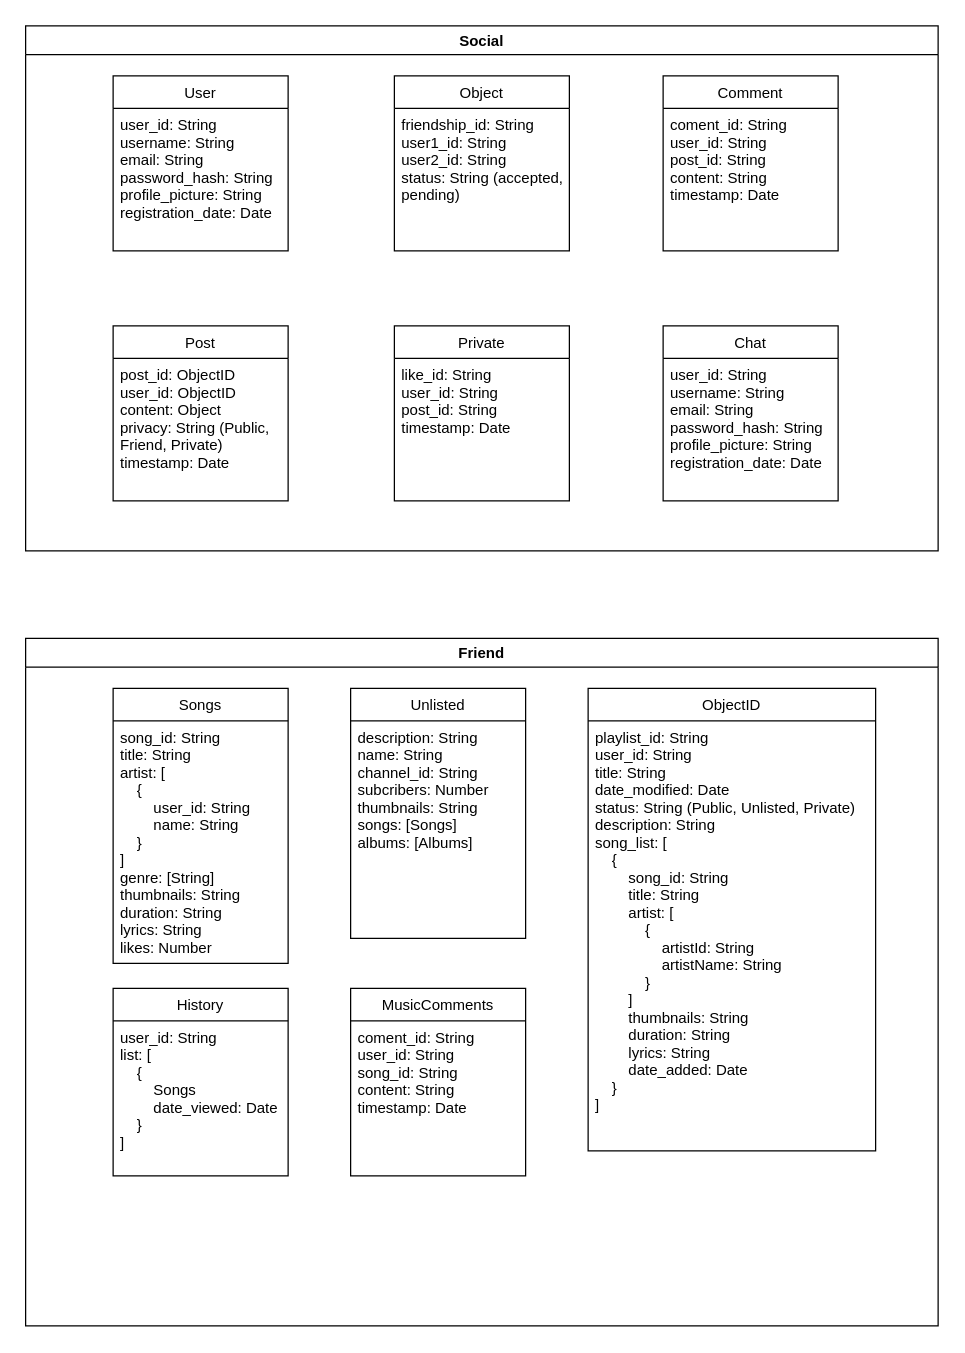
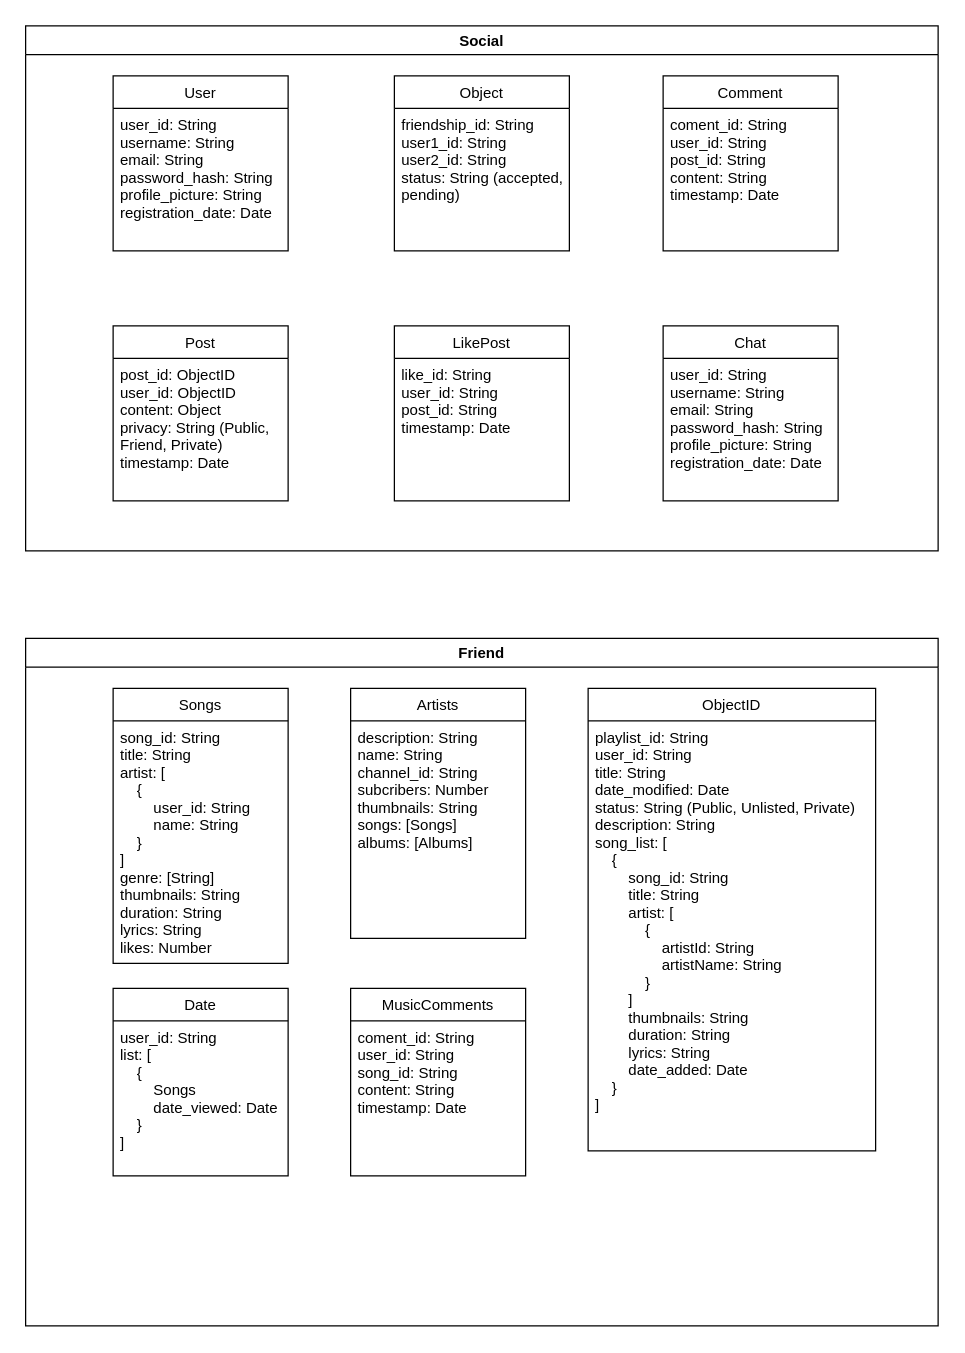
node "Private": label "Private" -> "LikePost"
node "Unlisted": label "Unlisted" -> "Artists"
node "History": label "History" -> "Date"
